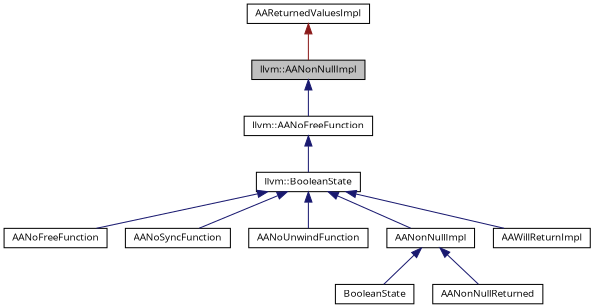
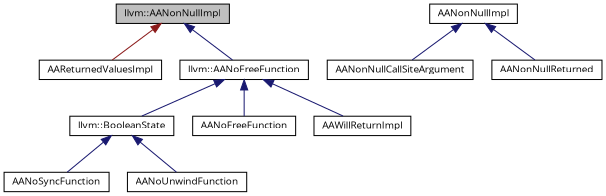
edge "llvm::AANonNullImpl" -> "AAReturnedValuesImpl": reversed
edge "AANoFreeFunction" -> "llvm::BooleanState": now "AANoFreeFunction" -> "llvm::AANoFreeFunction"
edge "AAWillReturnImpl" -> "llvm::BooleanState": now "AAWillReturnImpl" -> "llvm::AANoFreeFunction"
edge "AANonNullImpl" -> "llvm::BooleanState": removed
node "BooleanState": label "BooleanState" -> "AANonNullCallSiteArgument"
